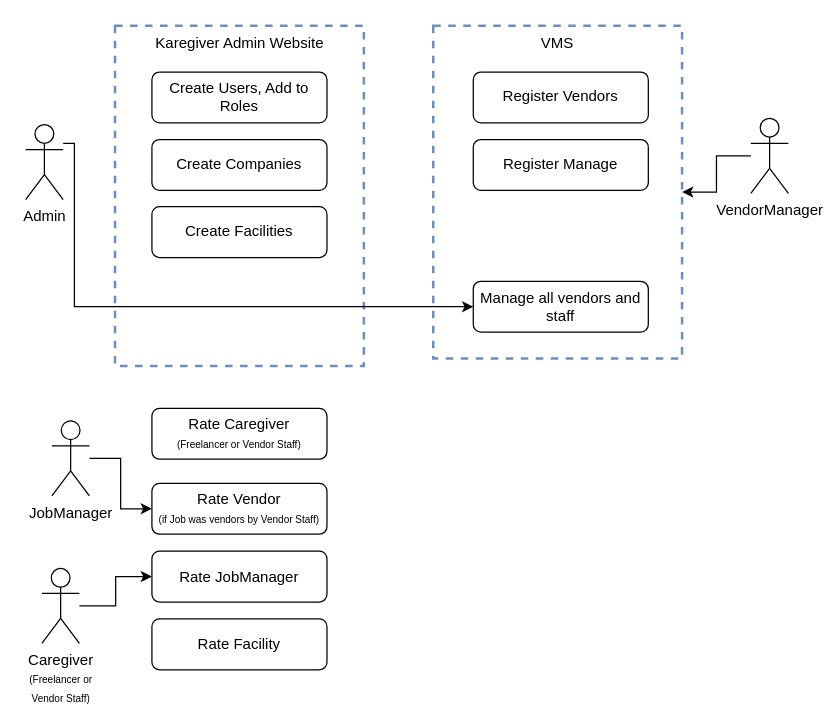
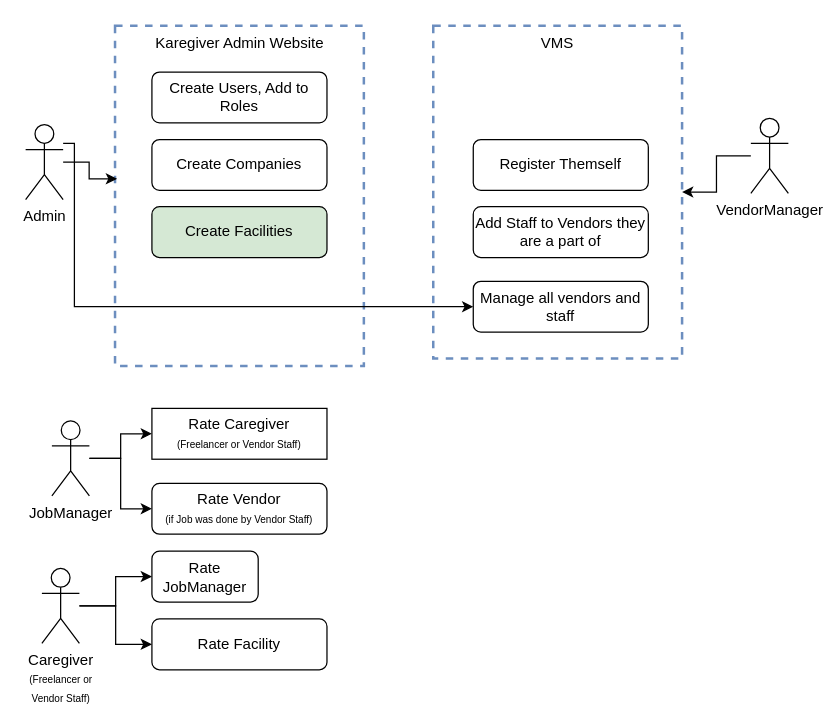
node "Register Vendors": removed
node "Register Manage": label "Register Manage" -> "Register Themself"
edge "Admin" -> "Karegiver Admin Website": added
node "Create Facilities": fillcolor #ffffff -> #d5e8d4
node "Add Staff to Vendors they are a part of": added
edge "JobManager" -> "Rate Caregiver (Freelancer or Vendor Staff)": added
node "Rate Caregiver (Freelancer or Vendor Staff)": shape rounded rectangle -> rectangle
node "Rate Vendor (if Job was vendors by Vendor Staff)": label "Rate Vendor (if Job was vendors by Vendor Staff)" -> "Rate Vendor (if Job was done by Vendor Staff)"
node "Rate JobManager": size 175x51 -> 106x51
edge "Caregiver (Freelancer or Vendor Staff)" -> "Rate Facility": added
